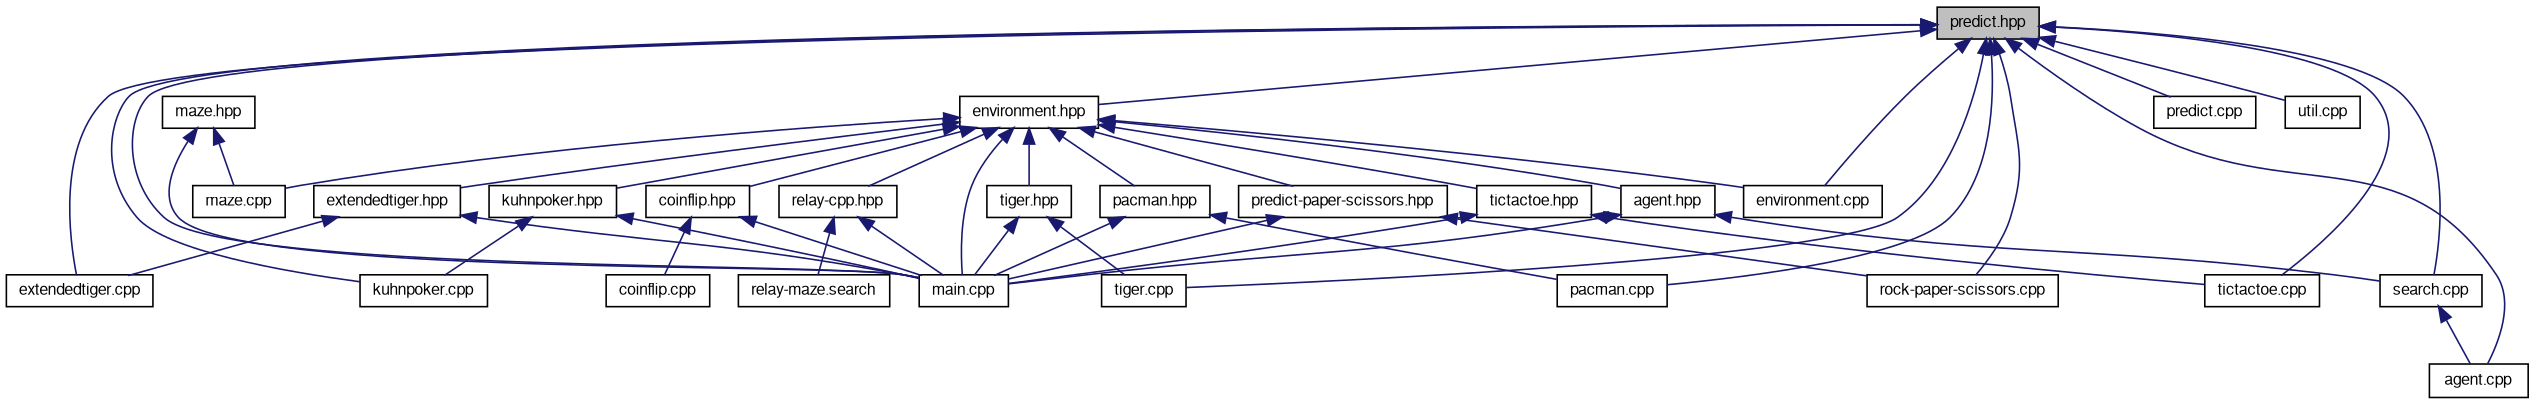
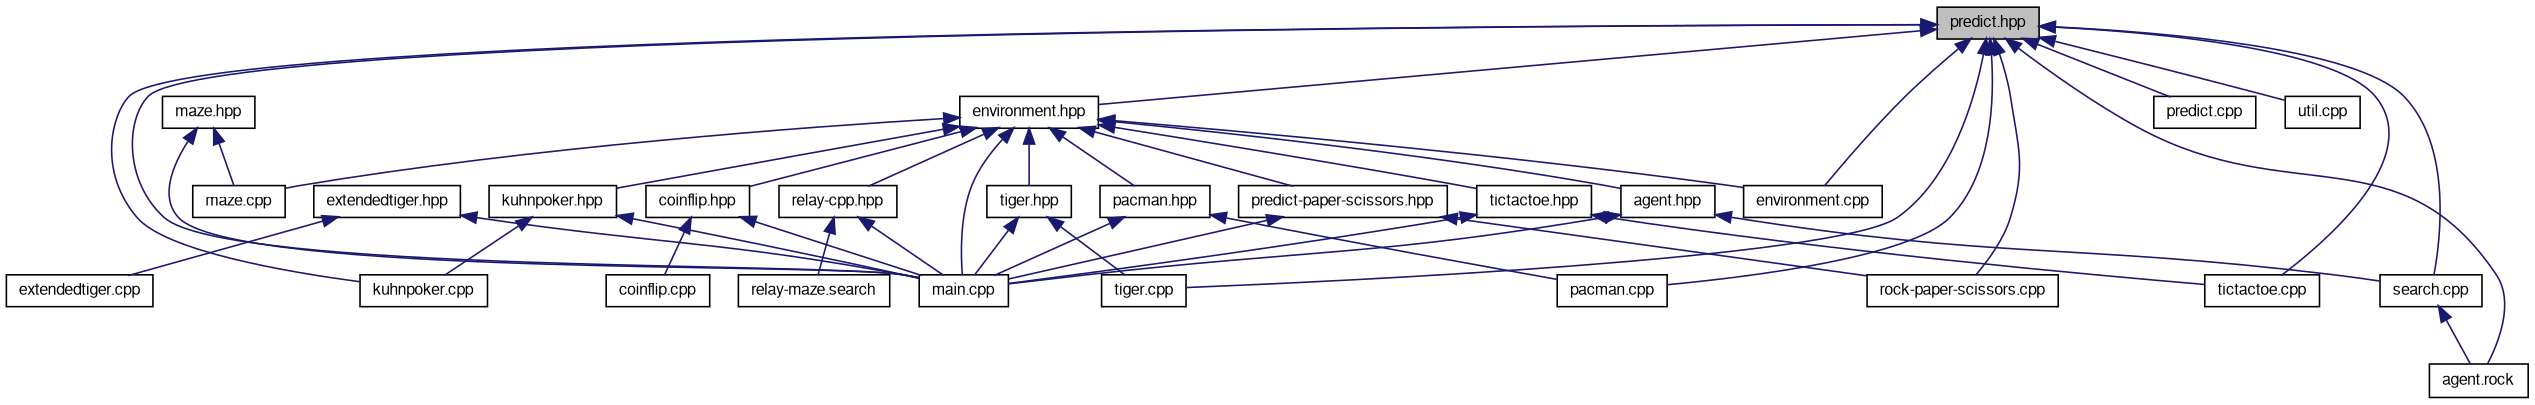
edge "extendedtiger.cpp" -> "predict.hpp": removed
edge "extendedtiger.hpp" -> "environment.hpp": removed
node "agent.cpp": label "agent.cpp" -> "agent.rock"
